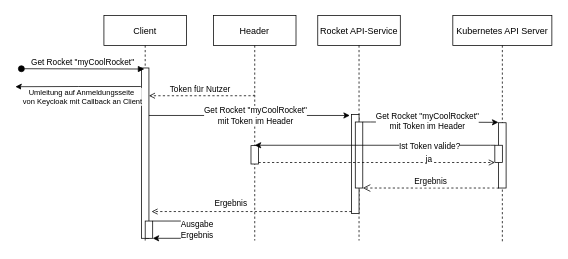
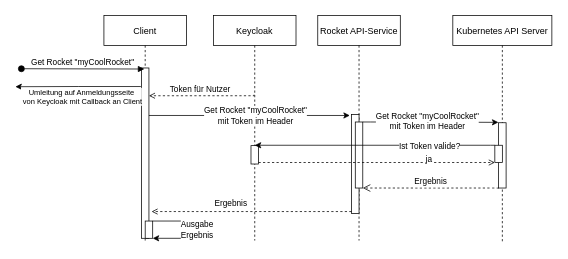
node "Header": label "Header" -> "Keycloak"
